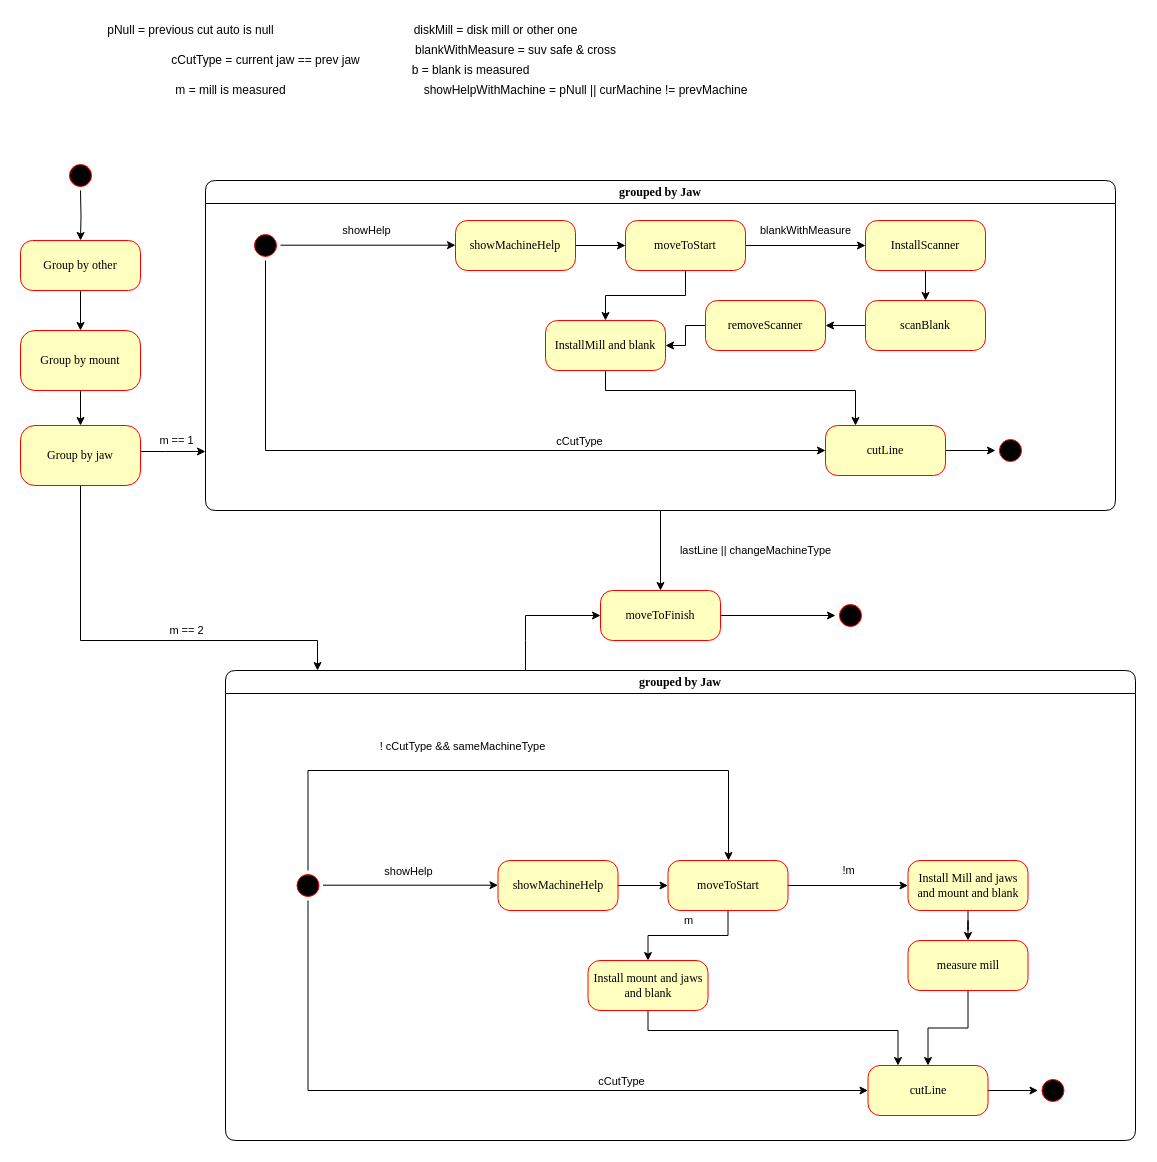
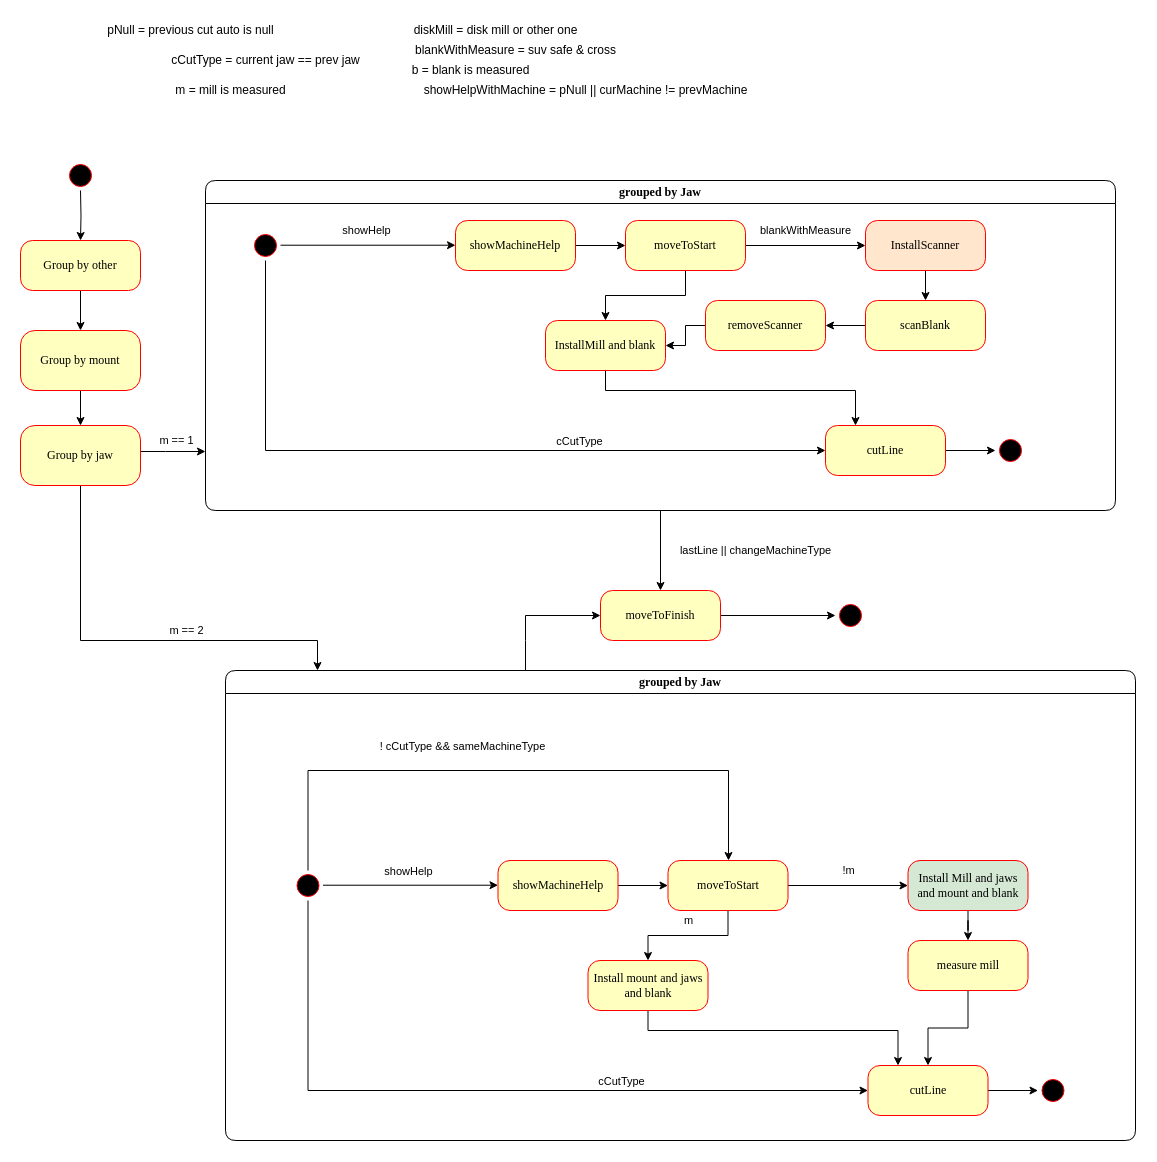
node "InstallScanner": fillcolor #ffffc0 -> #ffe6cc
node "Install Mill and jaws and mount and blank": fillcolor #ffffc0 -> #d5e8d4
